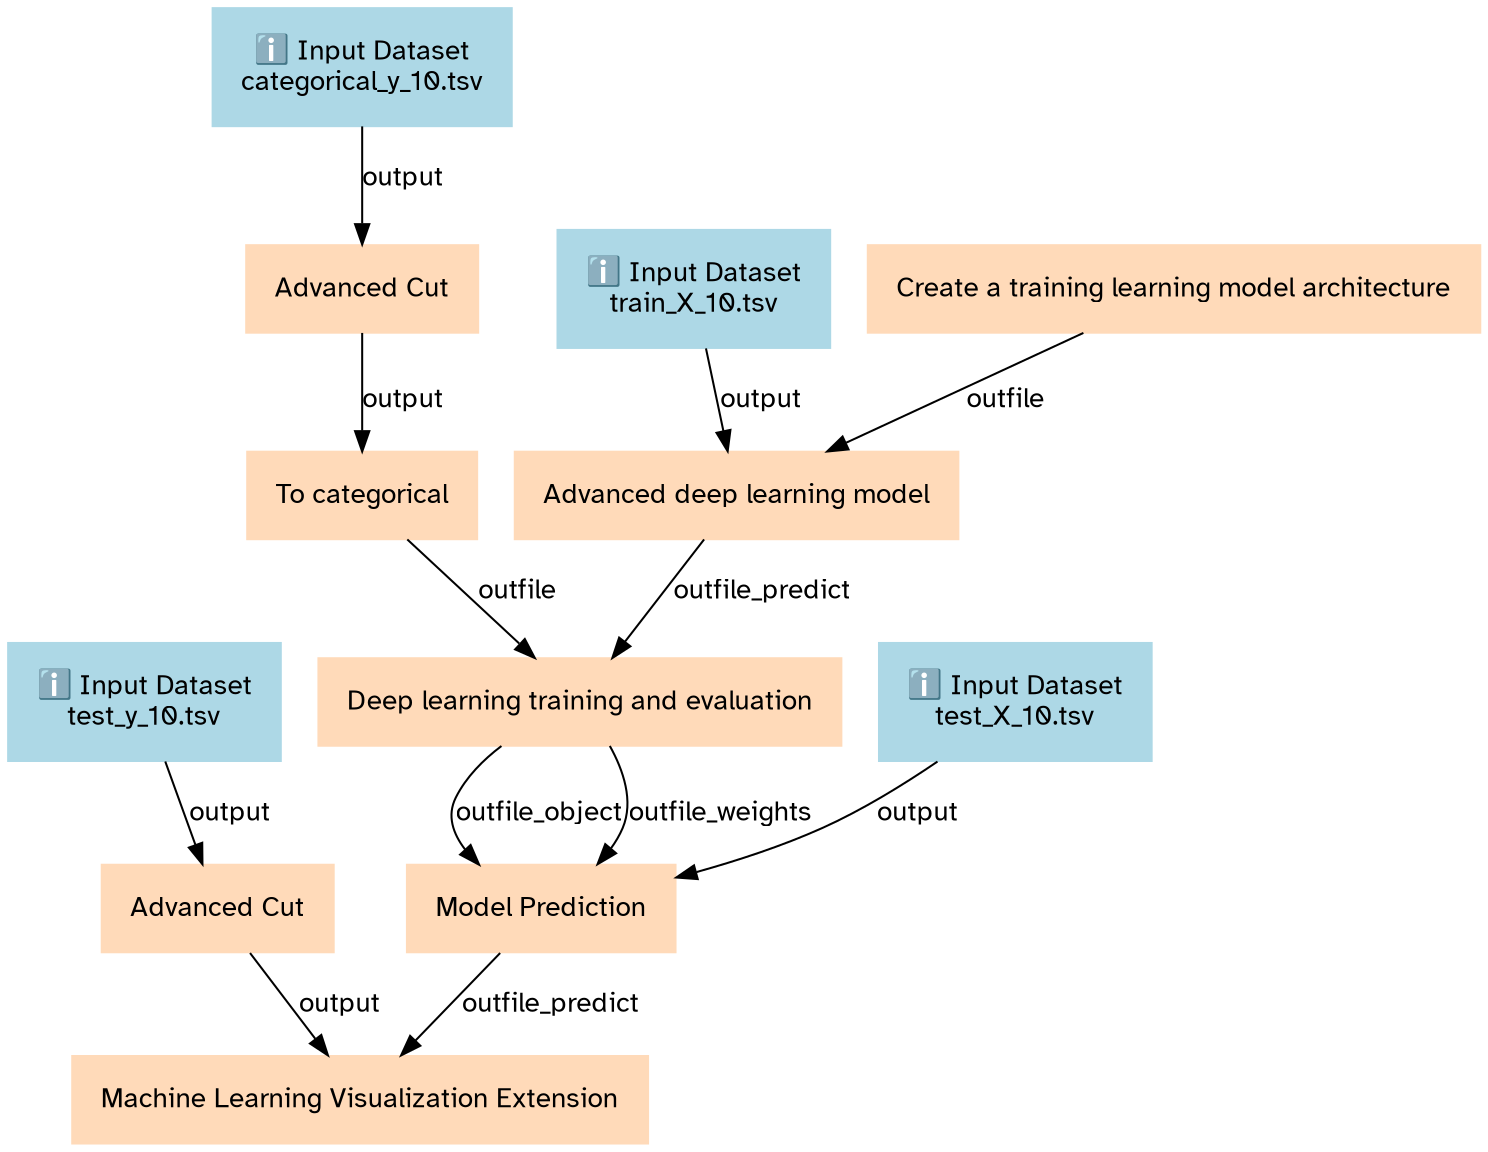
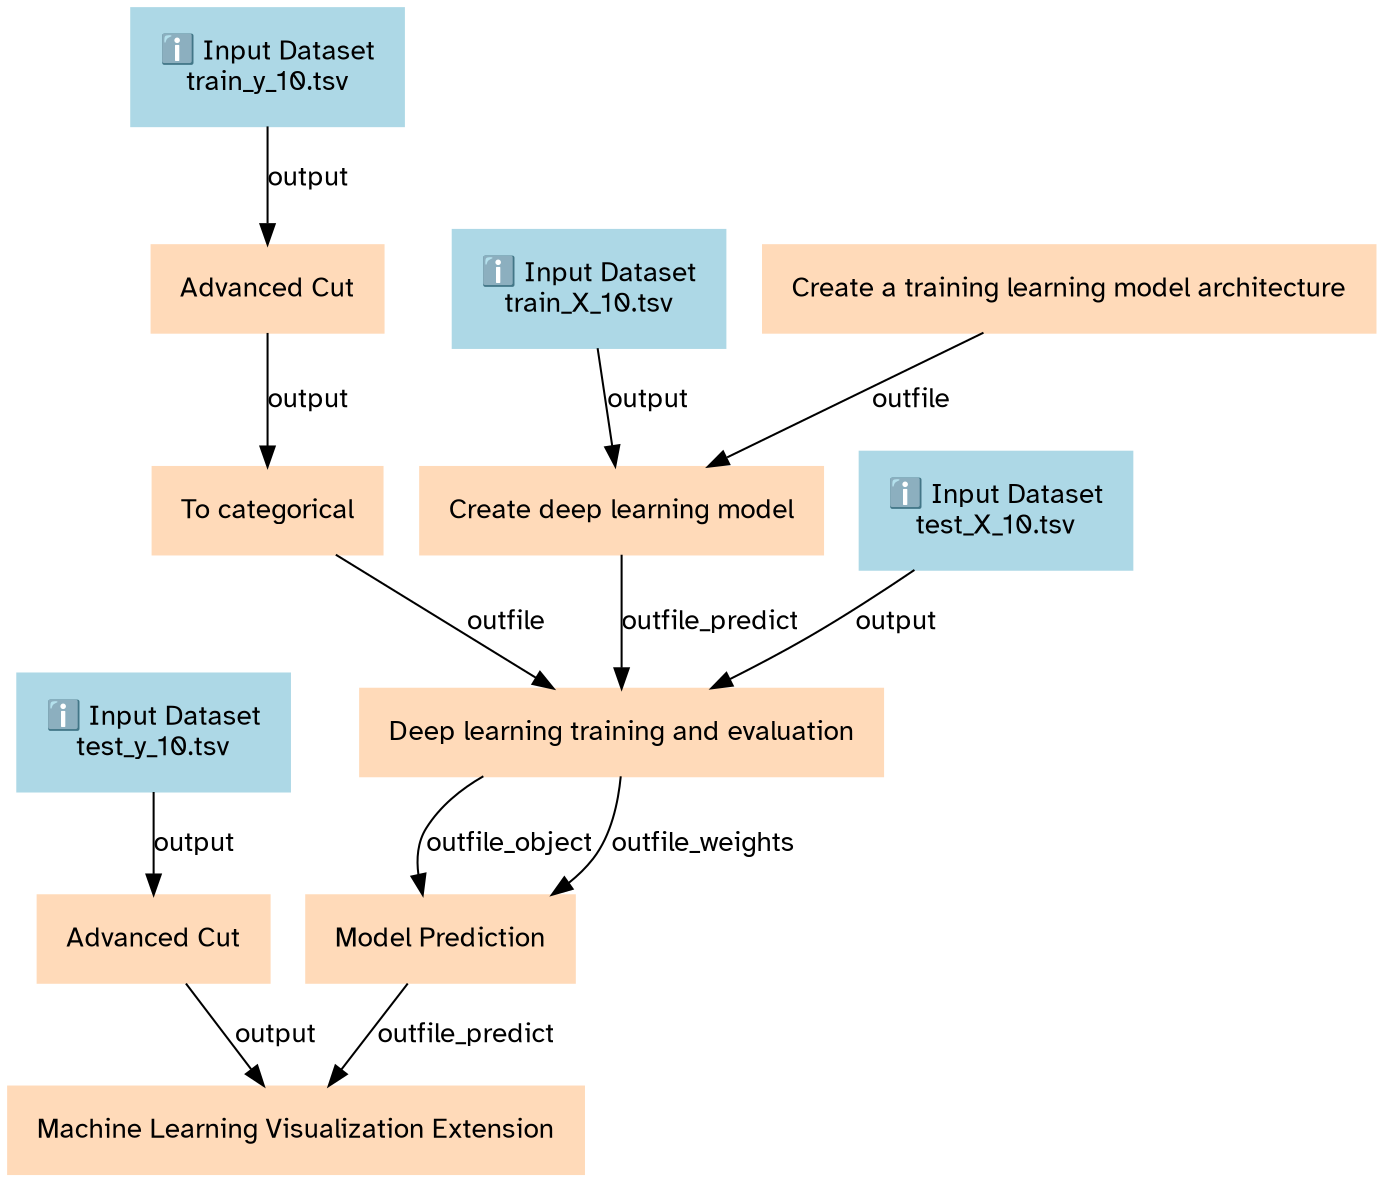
node "ℹ️ Input Dataset categorical_y_10.tsv": label "ℹ️ Input Dataset categorical_y_10.tsv" -> "ℹ️ Input Dataset train_y_10.tsv"
node "Advanced deep learning model": label "Advanced deep learning model" -> "Create deep learning model"
edge "ℹ️ Input Dataset test_X_10.tsv" -> "Model Prediction": now "ℹ️ Input Dataset test_X_10.tsv" -> "Deep learning training and evaluation"
